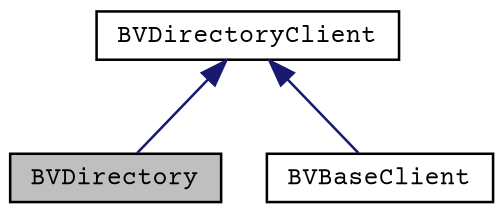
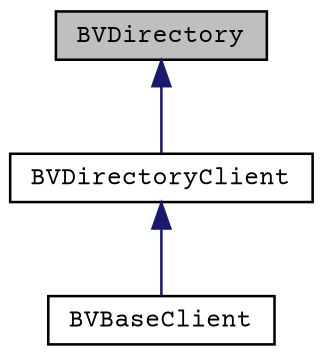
edge "BVDirectory" -> "BVDirectoryClient": reversed
